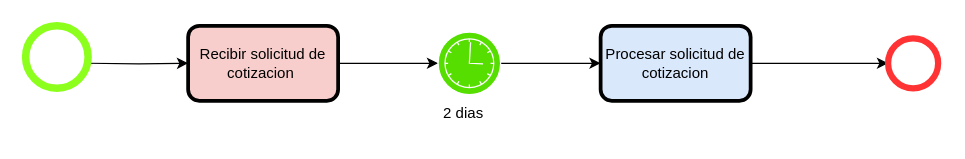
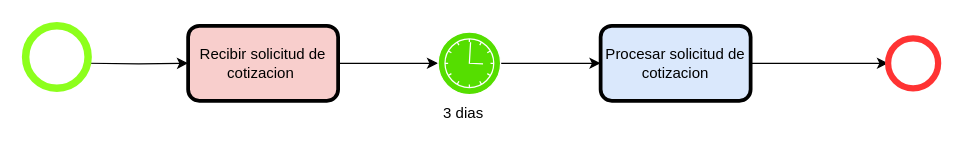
node "2 dias": label "2 dias" -> "3 dias"
